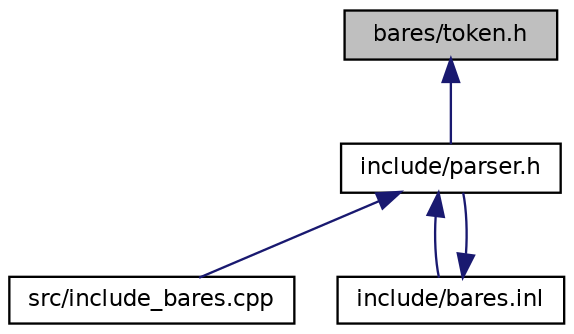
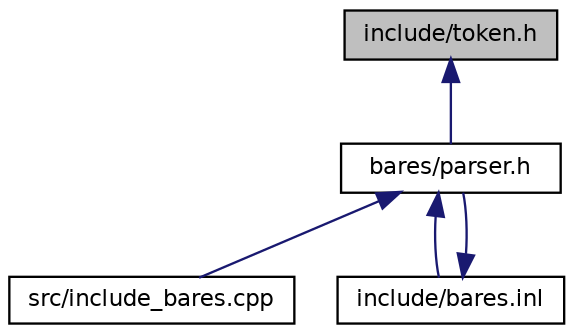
node "bares/token.h": label "bares/token.h" -> "include/token.h"
node "include/parser.h": label "include/parser.h" -> "bares/parser.h"
